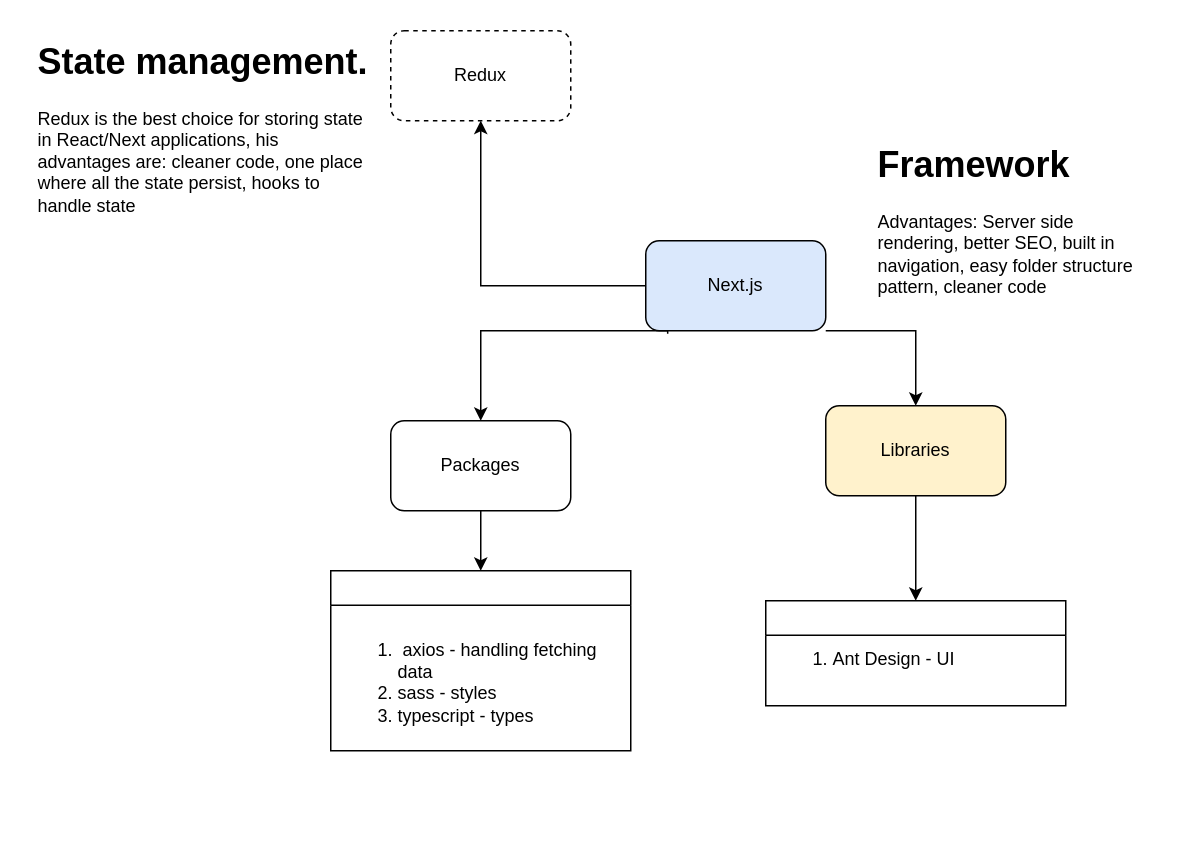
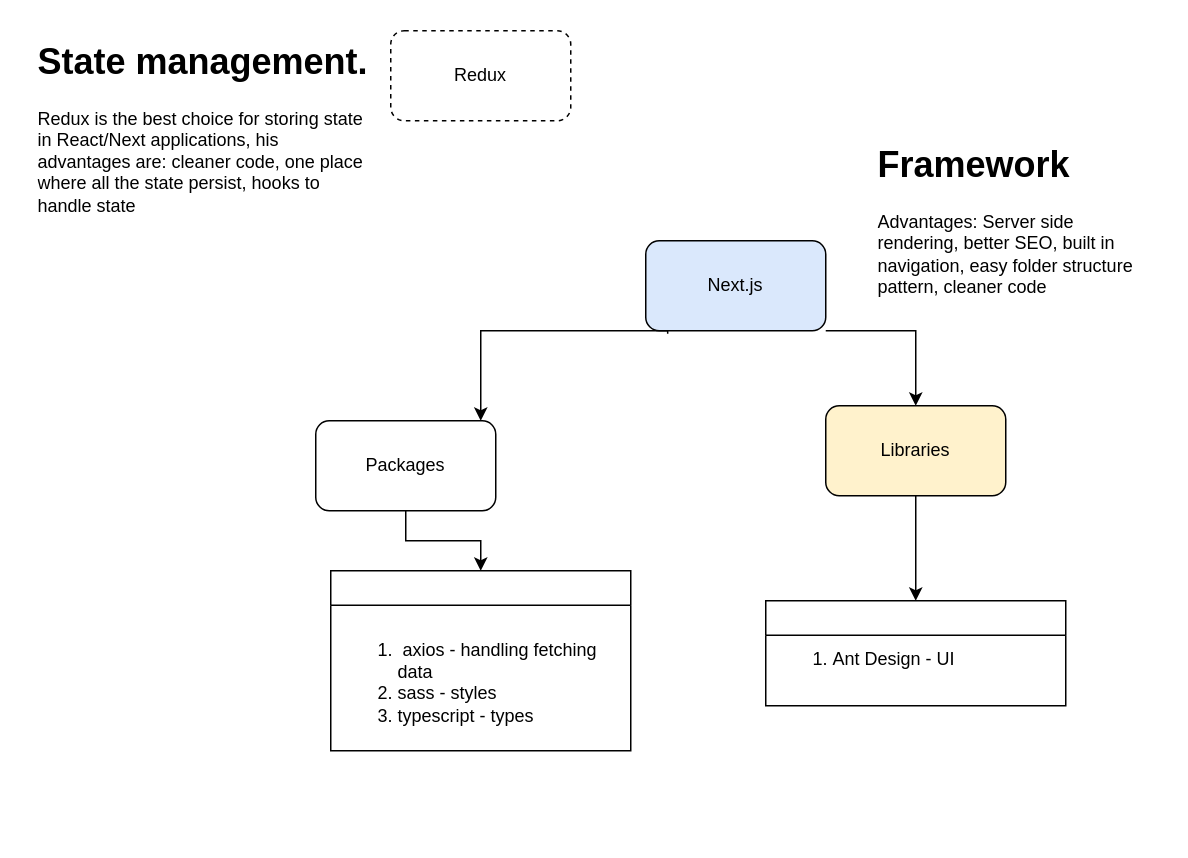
edge "Next.js" -> "Redux": removed
node "Packages": moved (481, 466) -> (406, 466)
